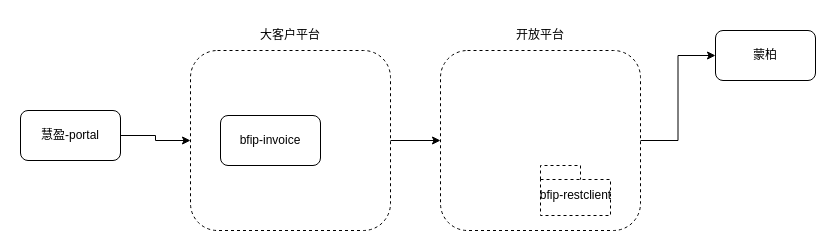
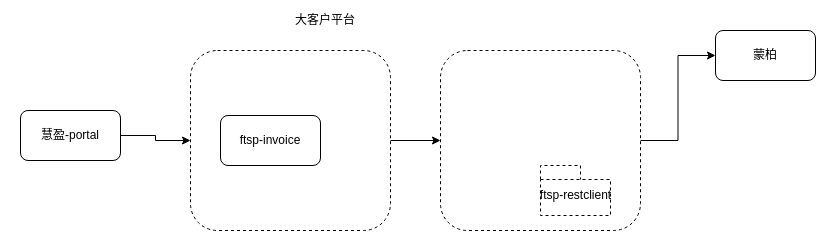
node "大客户平台": moved (291, 36) -> (326, 21)
node "开放平台": removed
node "bfip-invoice": label "bfip-invoice" -> "ftsp-invoice"
node "bfip-restclient": label "bfip-restclient" -> "ftsp-restclient"
